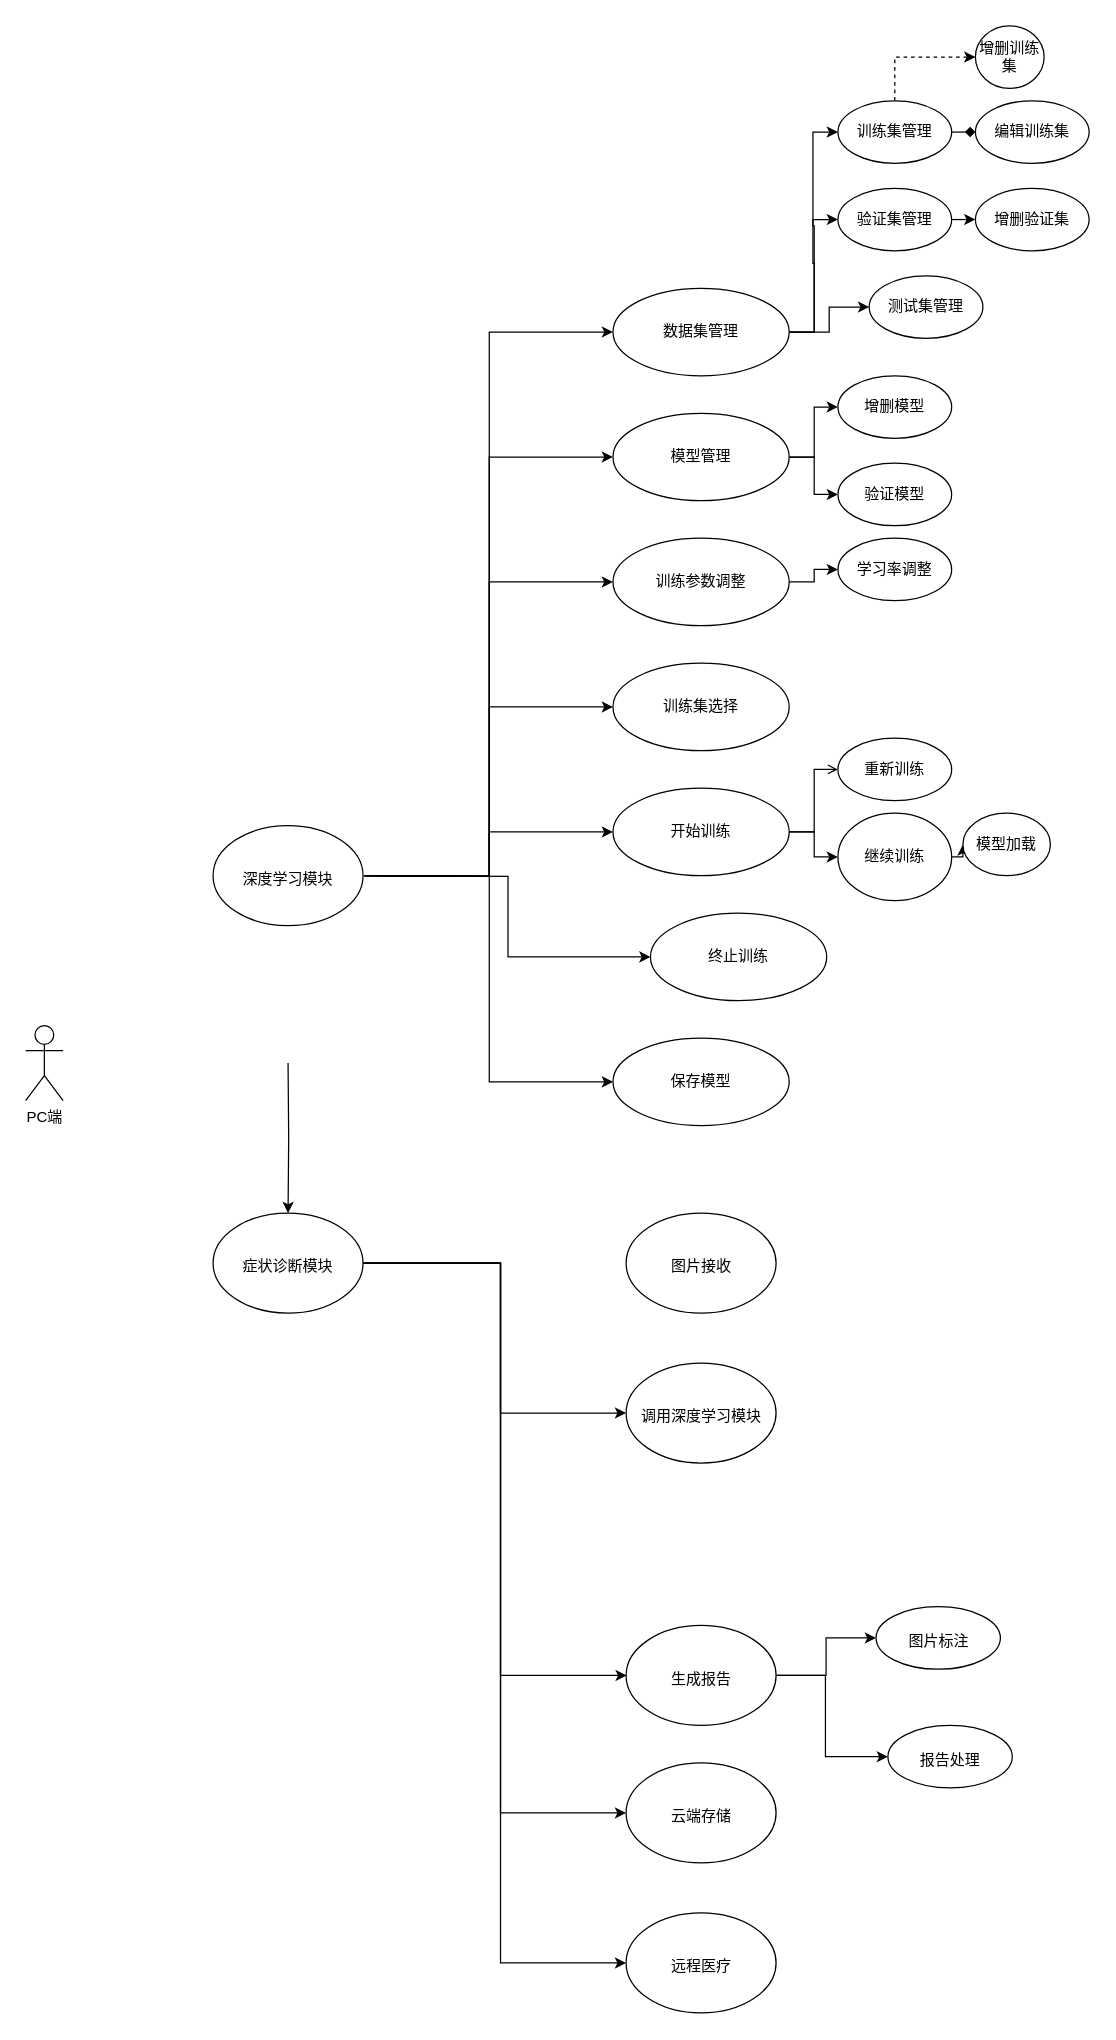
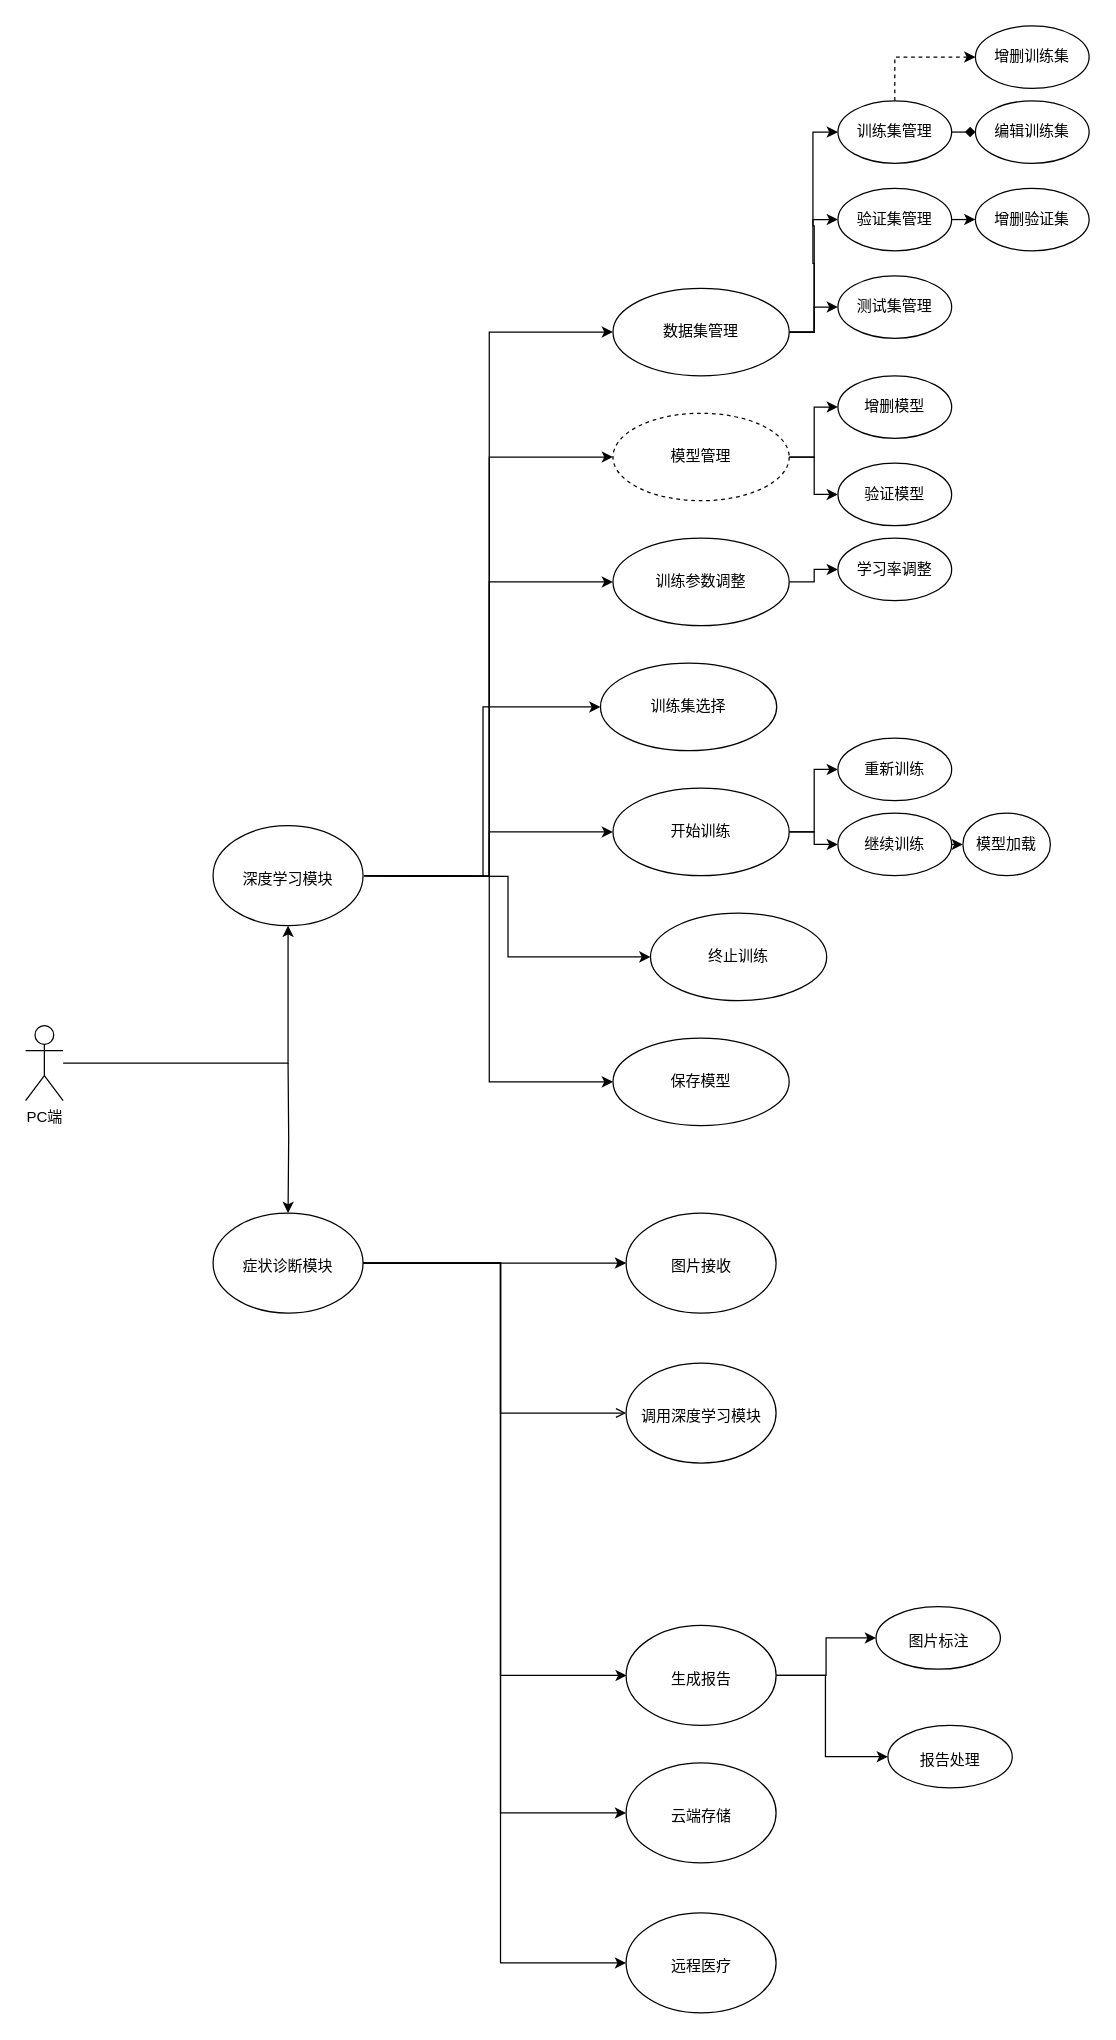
node "增删训练集": size 69x63 -> 114x63
node "测试集管理": moved (926, 307) -> (895, 307)
node "模型管理": style solid -> dashed
node "训练集选择": moved (701, 707) -> (689, 707)
edge "开始训练" -> "重新训练": arrowhead open -> classic
node "继续训练": size 114x88 -> 114x63
edge "PC端" -> "深度学习模块": added
edge "症状诊断模块" -> "图片接收": added
edge "症状诊断模块" -> "调用深度学习模块": arrowhead classic -> open
